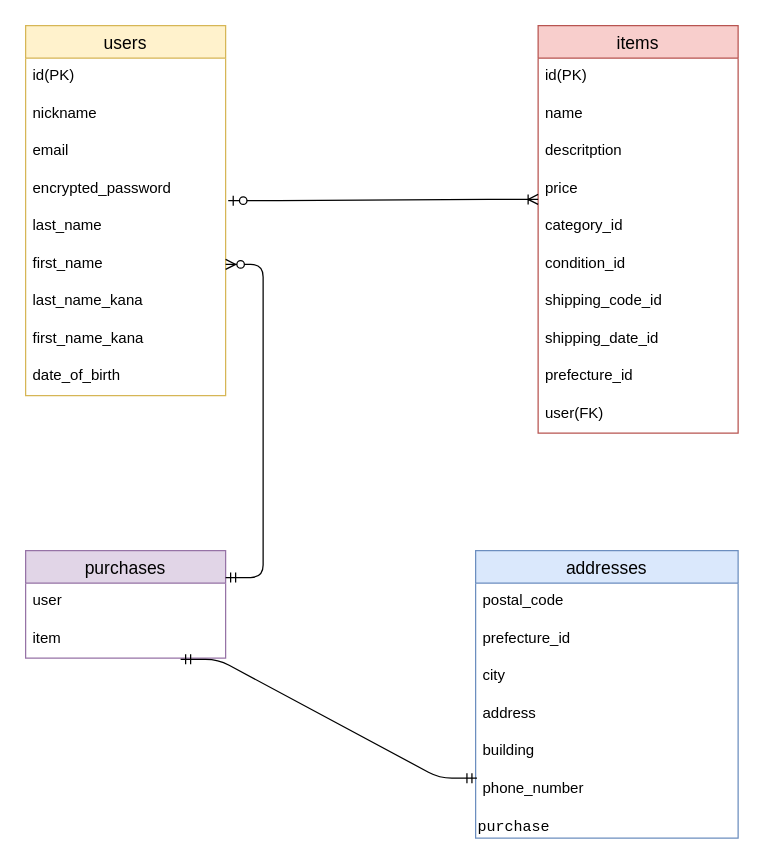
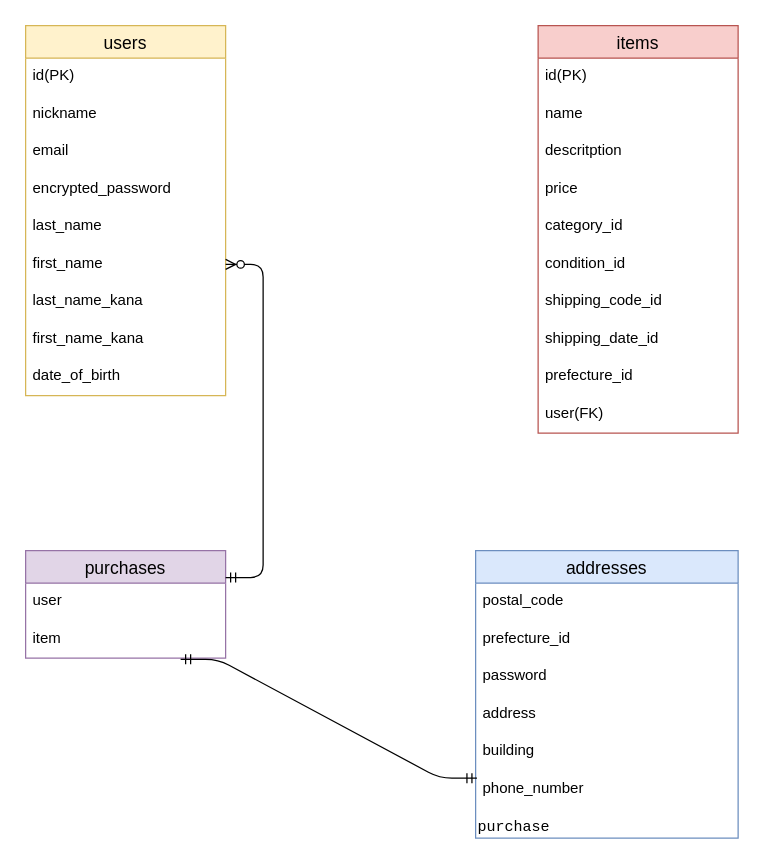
edge "encrypted_password" -- "price": removed
node "city": label "city" -> "password"
